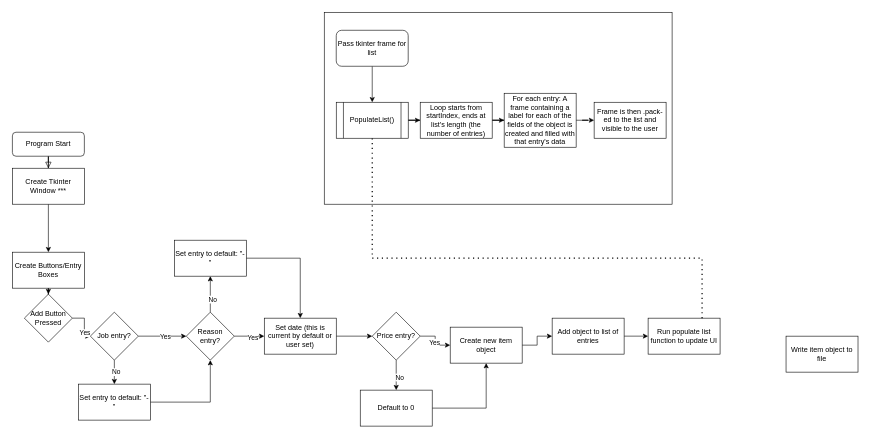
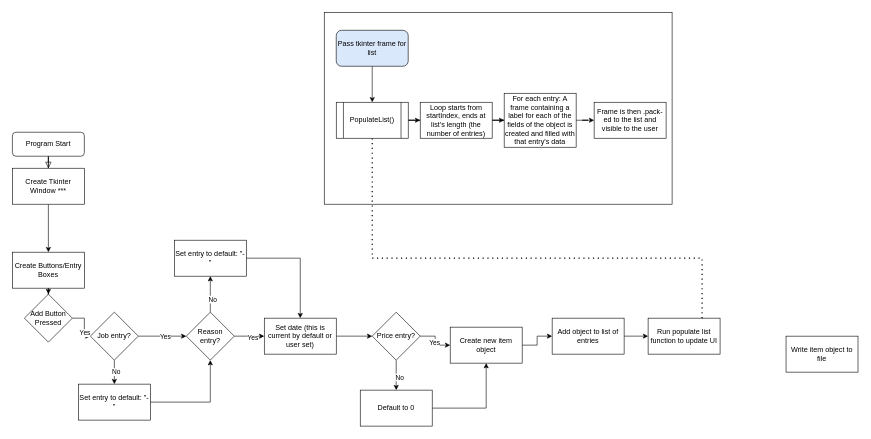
node "Pass tkinter frame for list": fillcolor #ffffff -> #dae8fc
